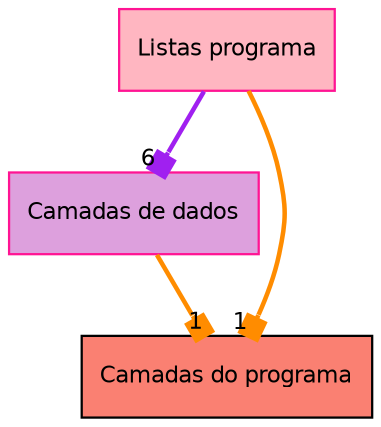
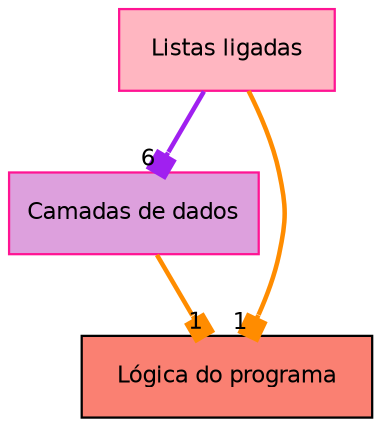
node "Listas programa": label "Listas programa" -> "Listas ligadas"
node "Camadas do programa": label "Camadas do programa" -> "Lógica do programa"
